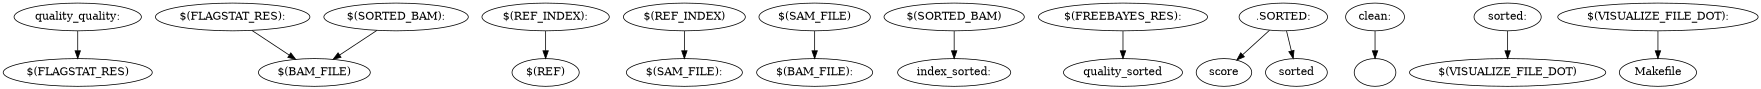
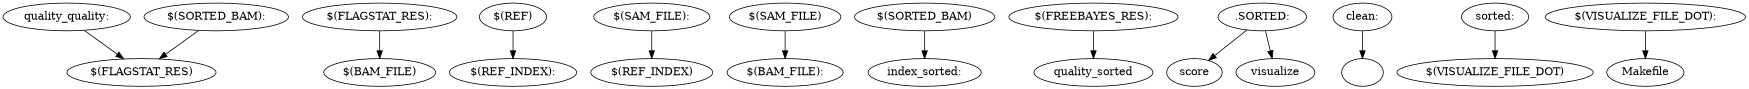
edge "$(REF_INDEX):" -> "$(REF)": reversed
edge "$(REF_INDEX)" -> "$(SAM_FILE):": reversed
edge "$(SORTED_BAM):" -> "$(BAM_FILE)": now "$(SORTED_BAM):" -> "$(FLAGSTAT_RES)"
node "sorted": label "sorted" -> "visualize"
